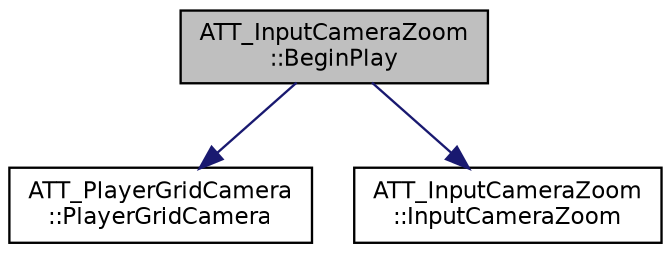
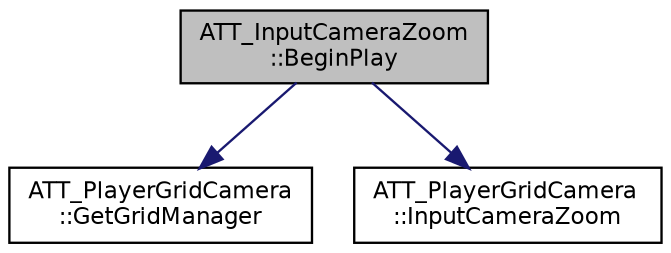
node "ATT_PlayerGridCamera ::PlayerGridCamera": label "ATT_PlayerGridCamera ::PlayerGridCamera" -> "ATT_PlayerGridCamera ::GetGridManager"
node "ATT_InputCameraZoom ::InputCameraZoom": label "ATT_InputCameraZoom ::InputCameraZoom" -> "ATT_PlayerGridCamera ::InputCameraZoom"
